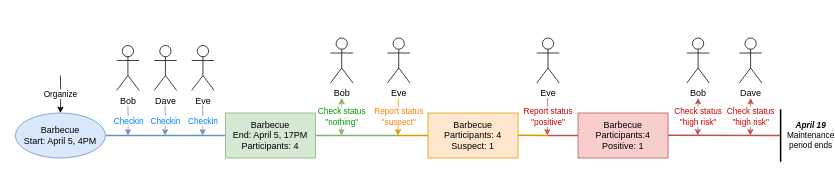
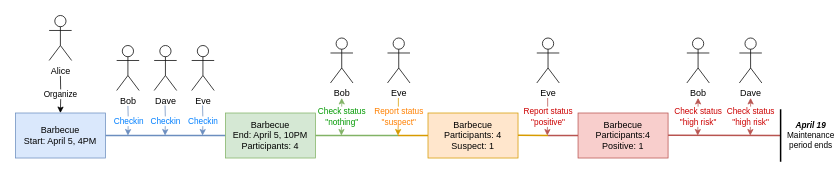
node "Alice": added
node "Barbecue Start: April 5, 4PM": shape ellipse -> rectangle
node "Barbecue End: April 5, 17PM Participants: 4": label "Barbecue End: April 5, 17PM Participants: 4" -> "Barbecue End: April 5, 10PM Participants: 4"
